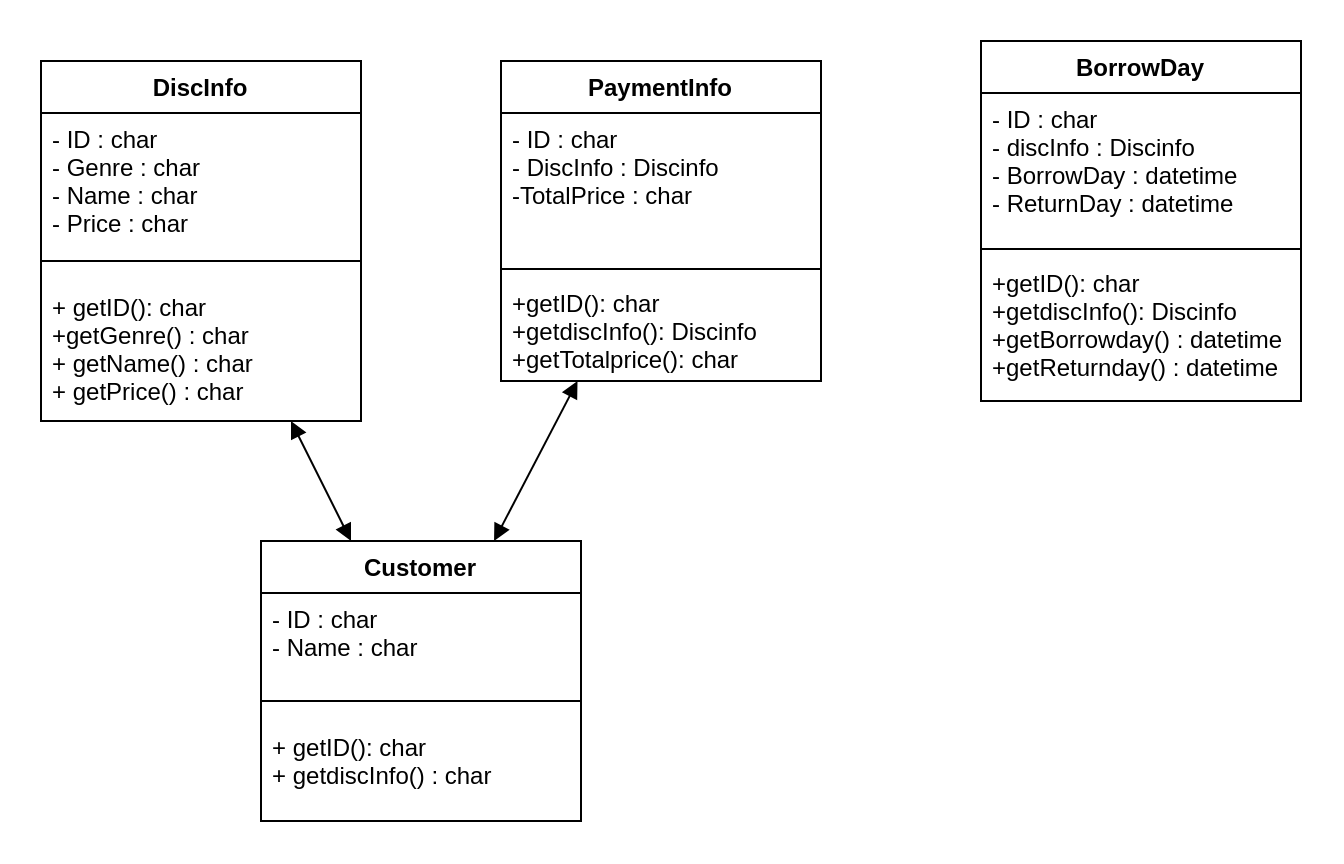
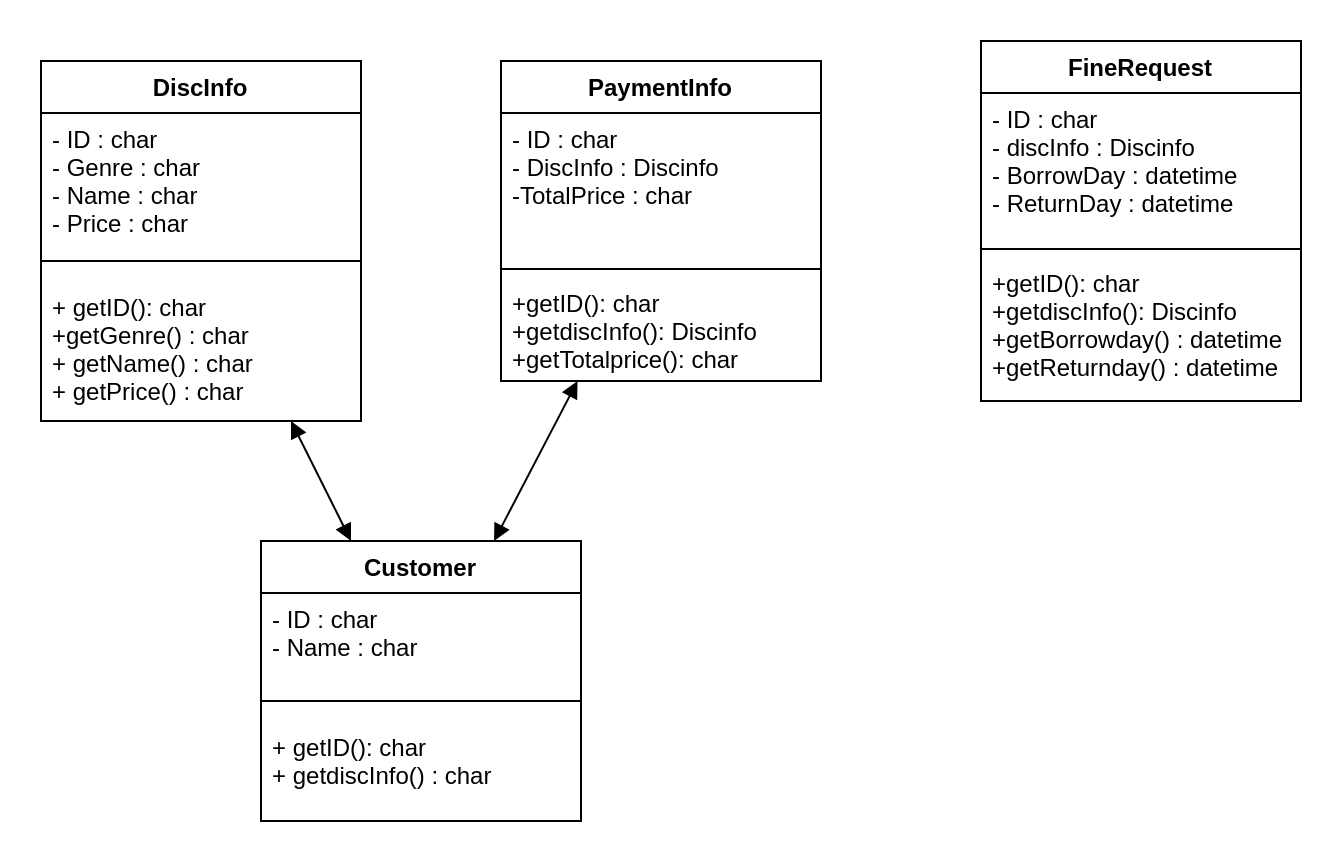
node "BorrowDay": label "BorrowDay" -> "FineRequest"
